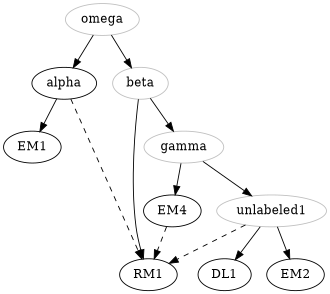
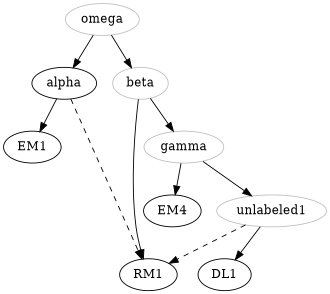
edge "EM4" -> "RM1": removed
node "EM2": removed
